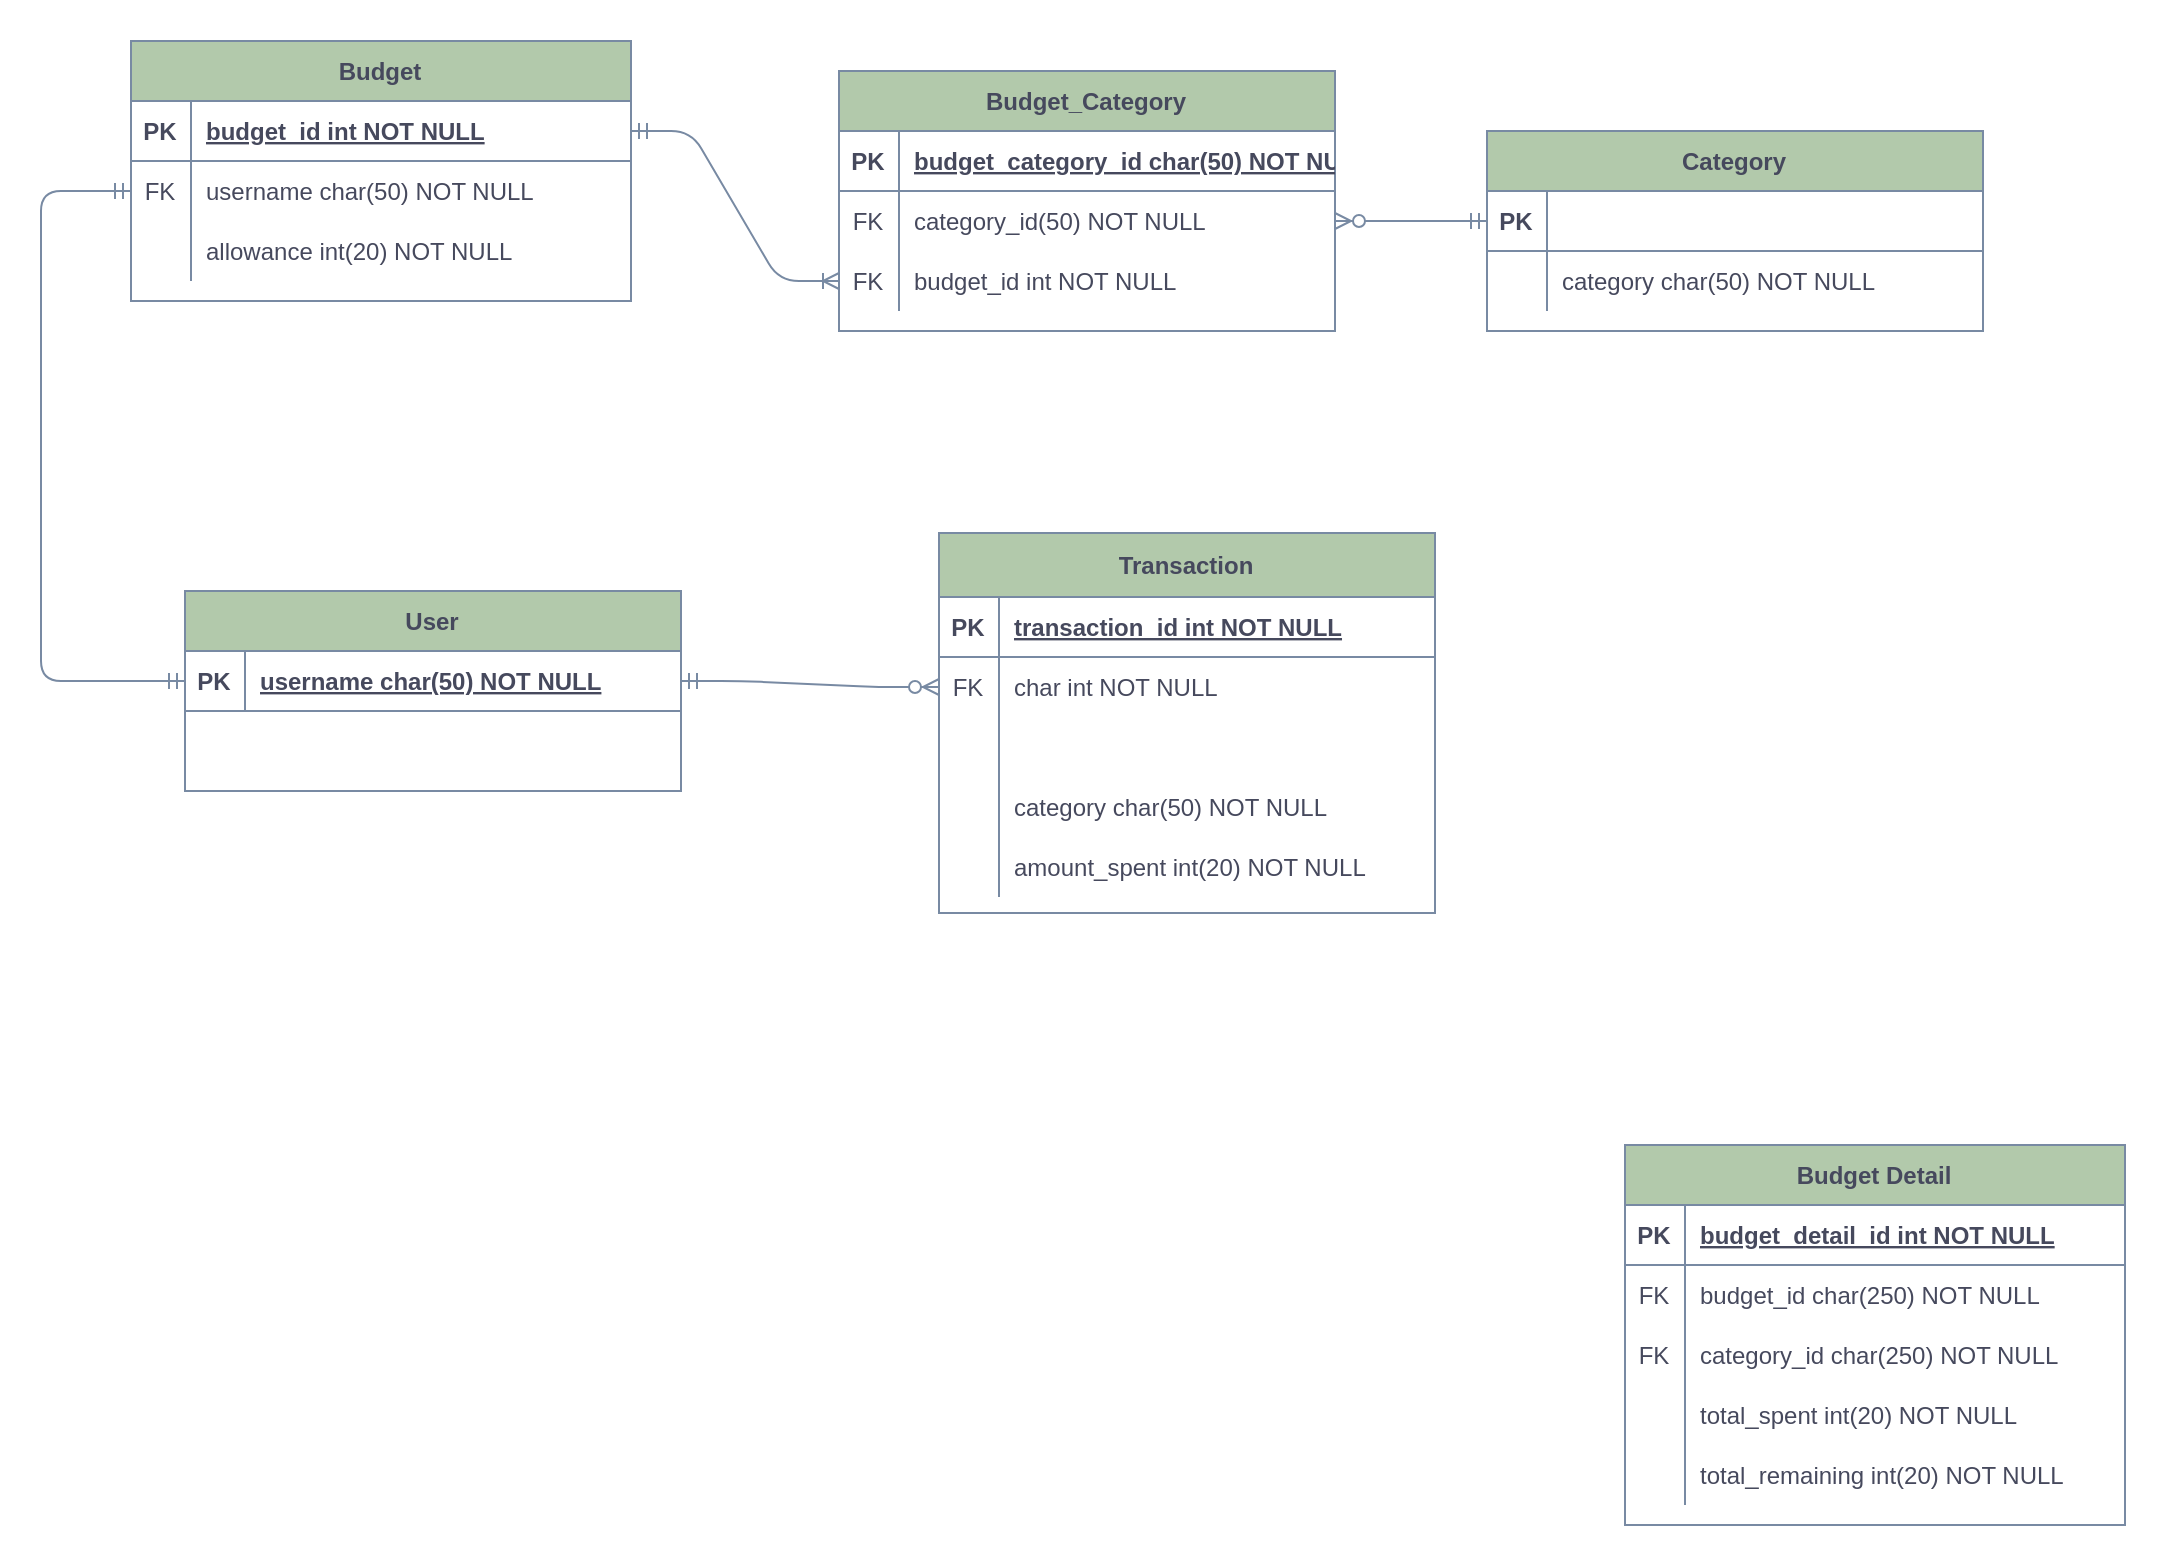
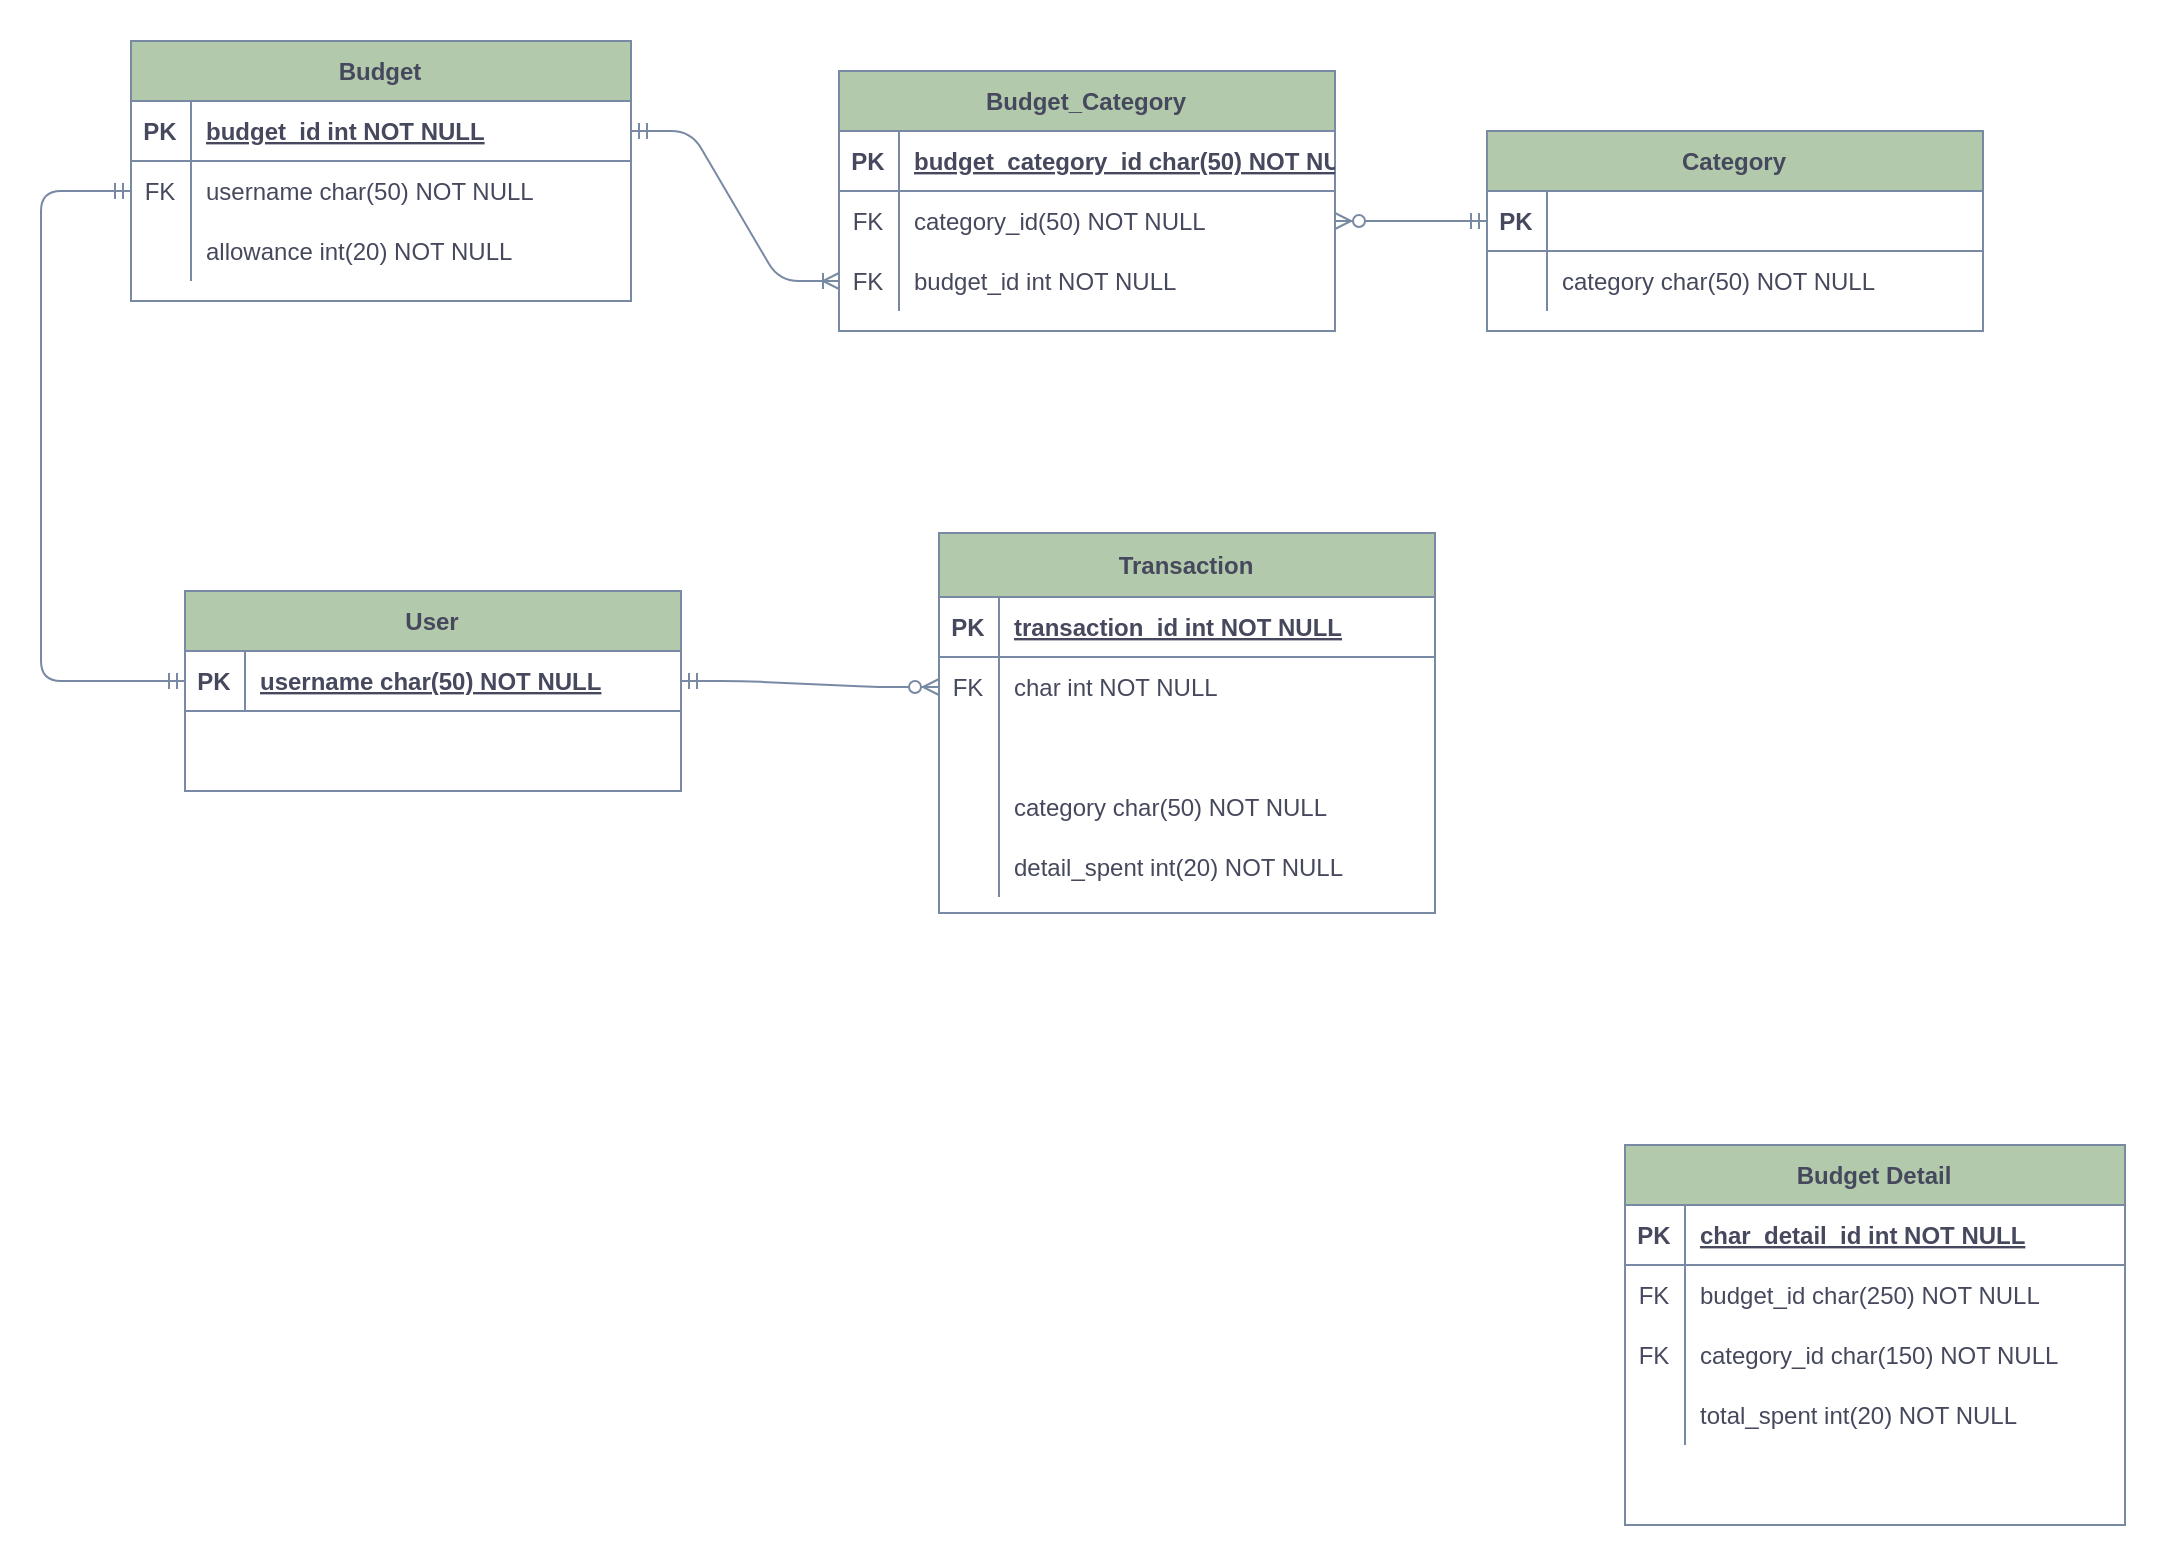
node "amount_spent int(20) NOT NULL": label "amount_spent int(20) NOT NULL" -> "detail_spent int(20) NOT NULL"
node "budget_detail_id int NOT NULL": label "budget_detail_id int NOT NULL" -> "char_detail_id int NOT NULL"
node "category_id char(250) NOT NULL": label "category_id char(250) NOT NULL" -> "category_id char(150) NOT NULL"
node "total_remaining int(20) NOT NULL": removed
